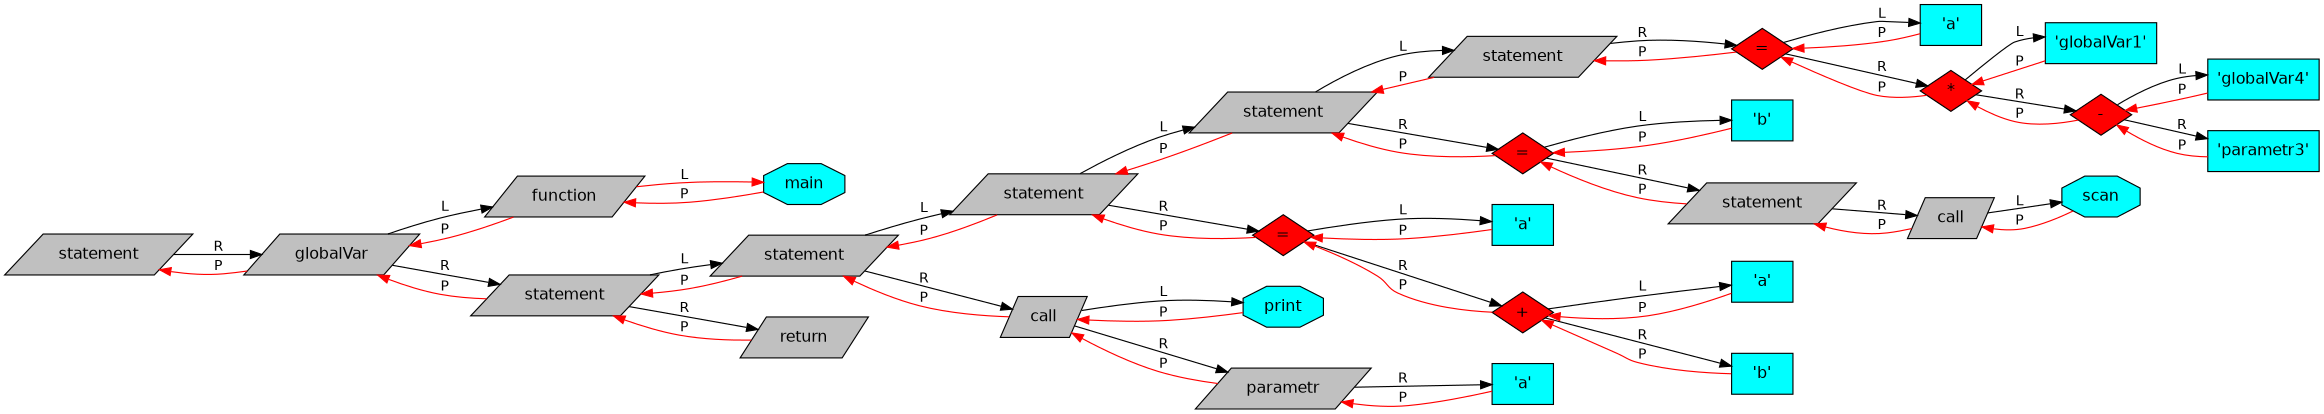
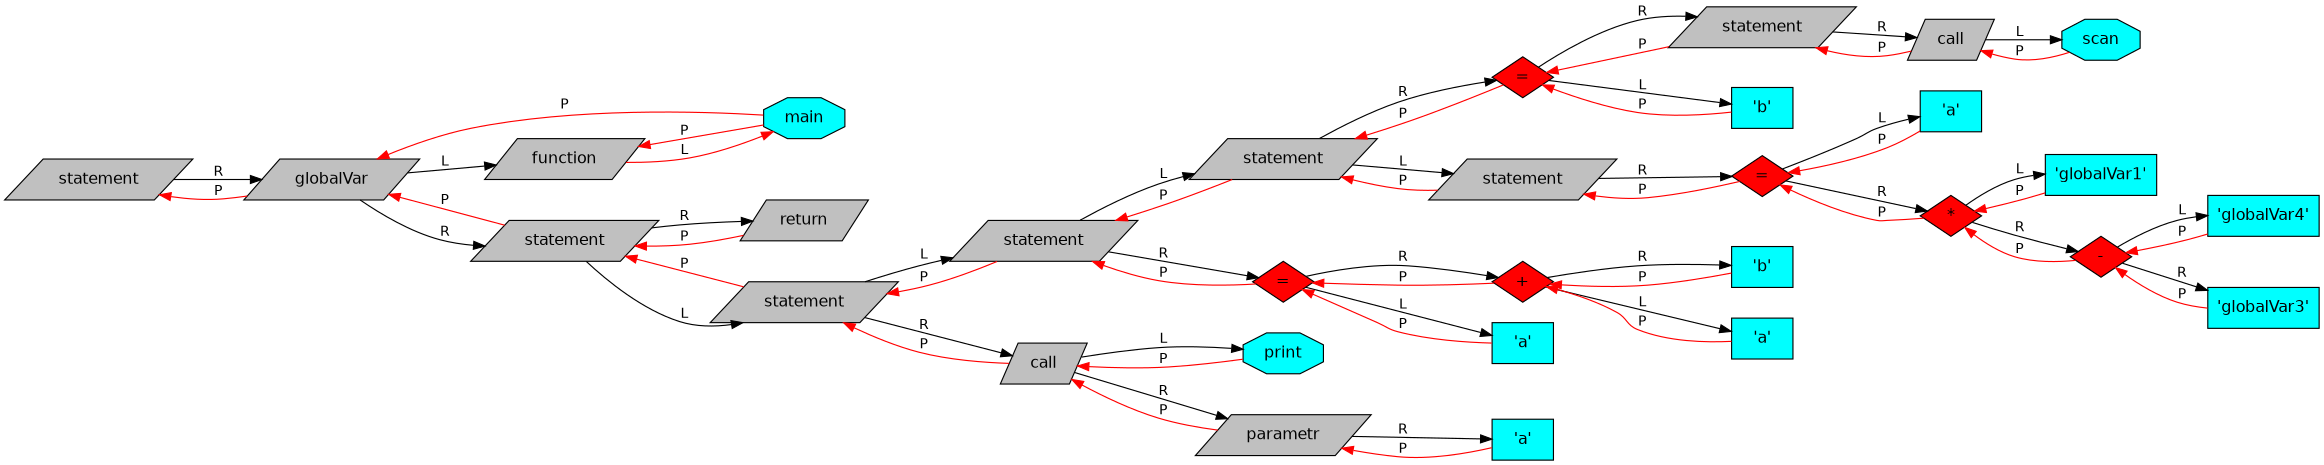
node "'parametr3'": label "'parametr3'" -> "'globalVar3'"
edge "function" -> "globalVar": now "main" -> "globalVar"
